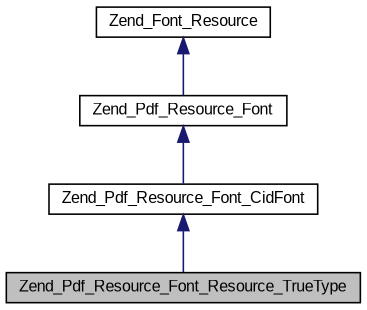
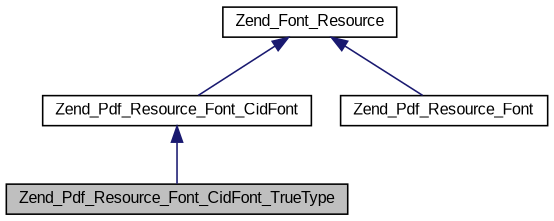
edge "Zend_Pdf_Resource_Font_CidFont" -> "Zend_Pdf_Resource_Font": now "Zend_Pdf_Resource_Font_CidFont" -> "Zend_Font_Resource"
node "Zend_Pdf_Resource_Font_Resource_TrueType": label "Zend_Pdf_Resource_Font_Resource_TrueType" -> "Zend_Pdf_Resource_Font_CidFont_TrueType"
